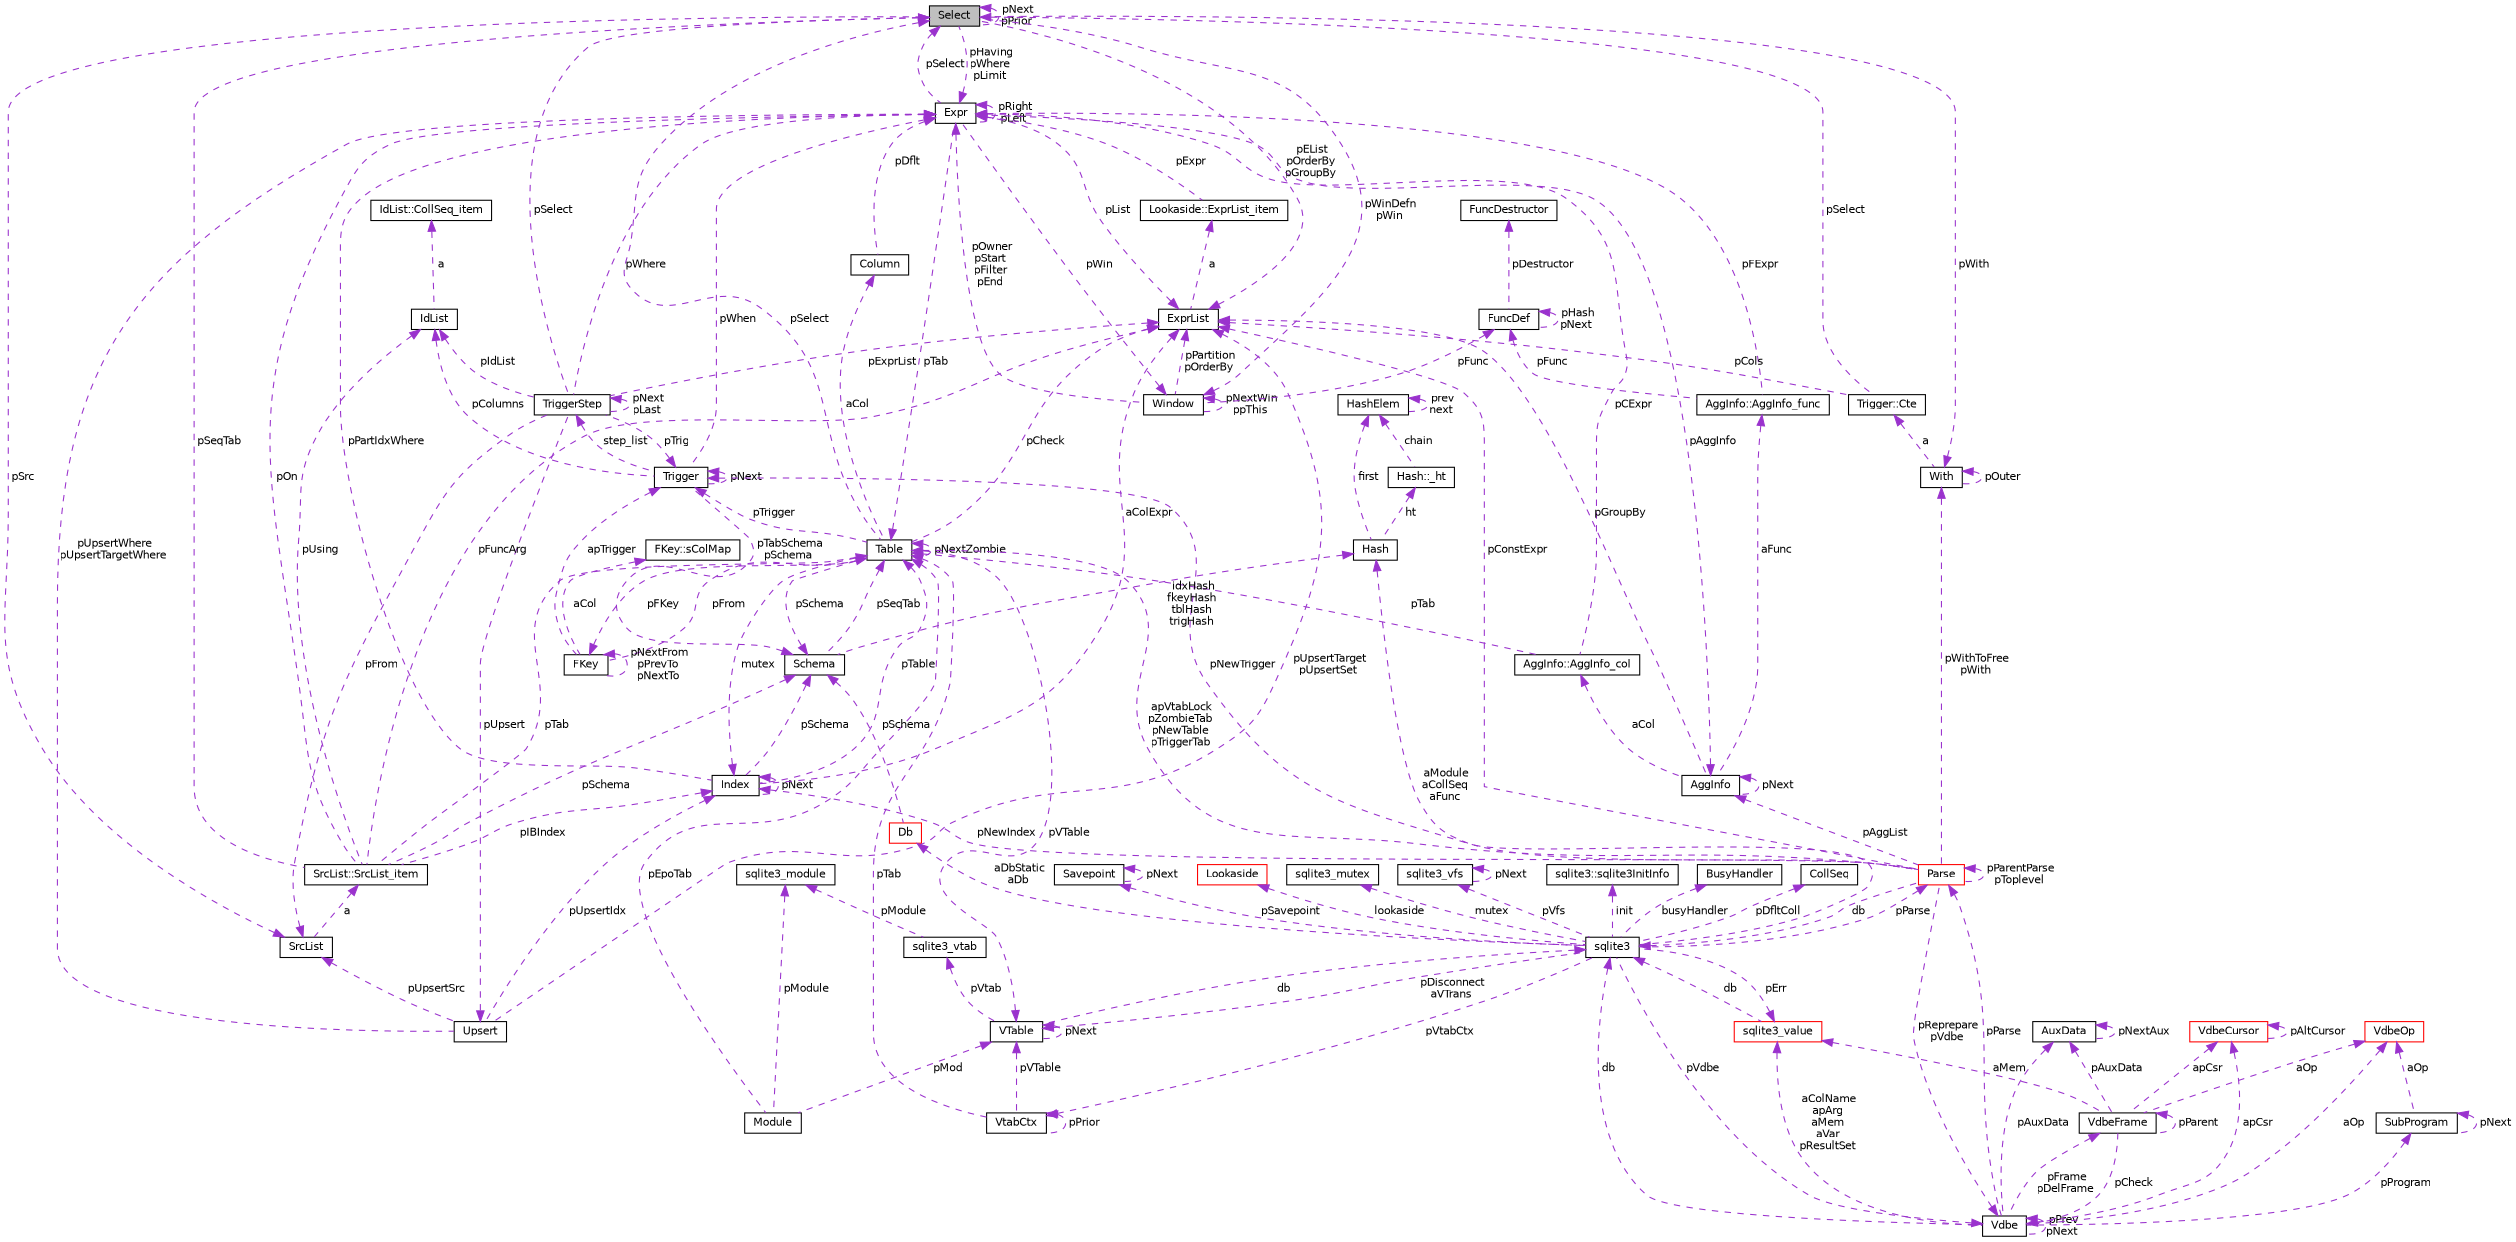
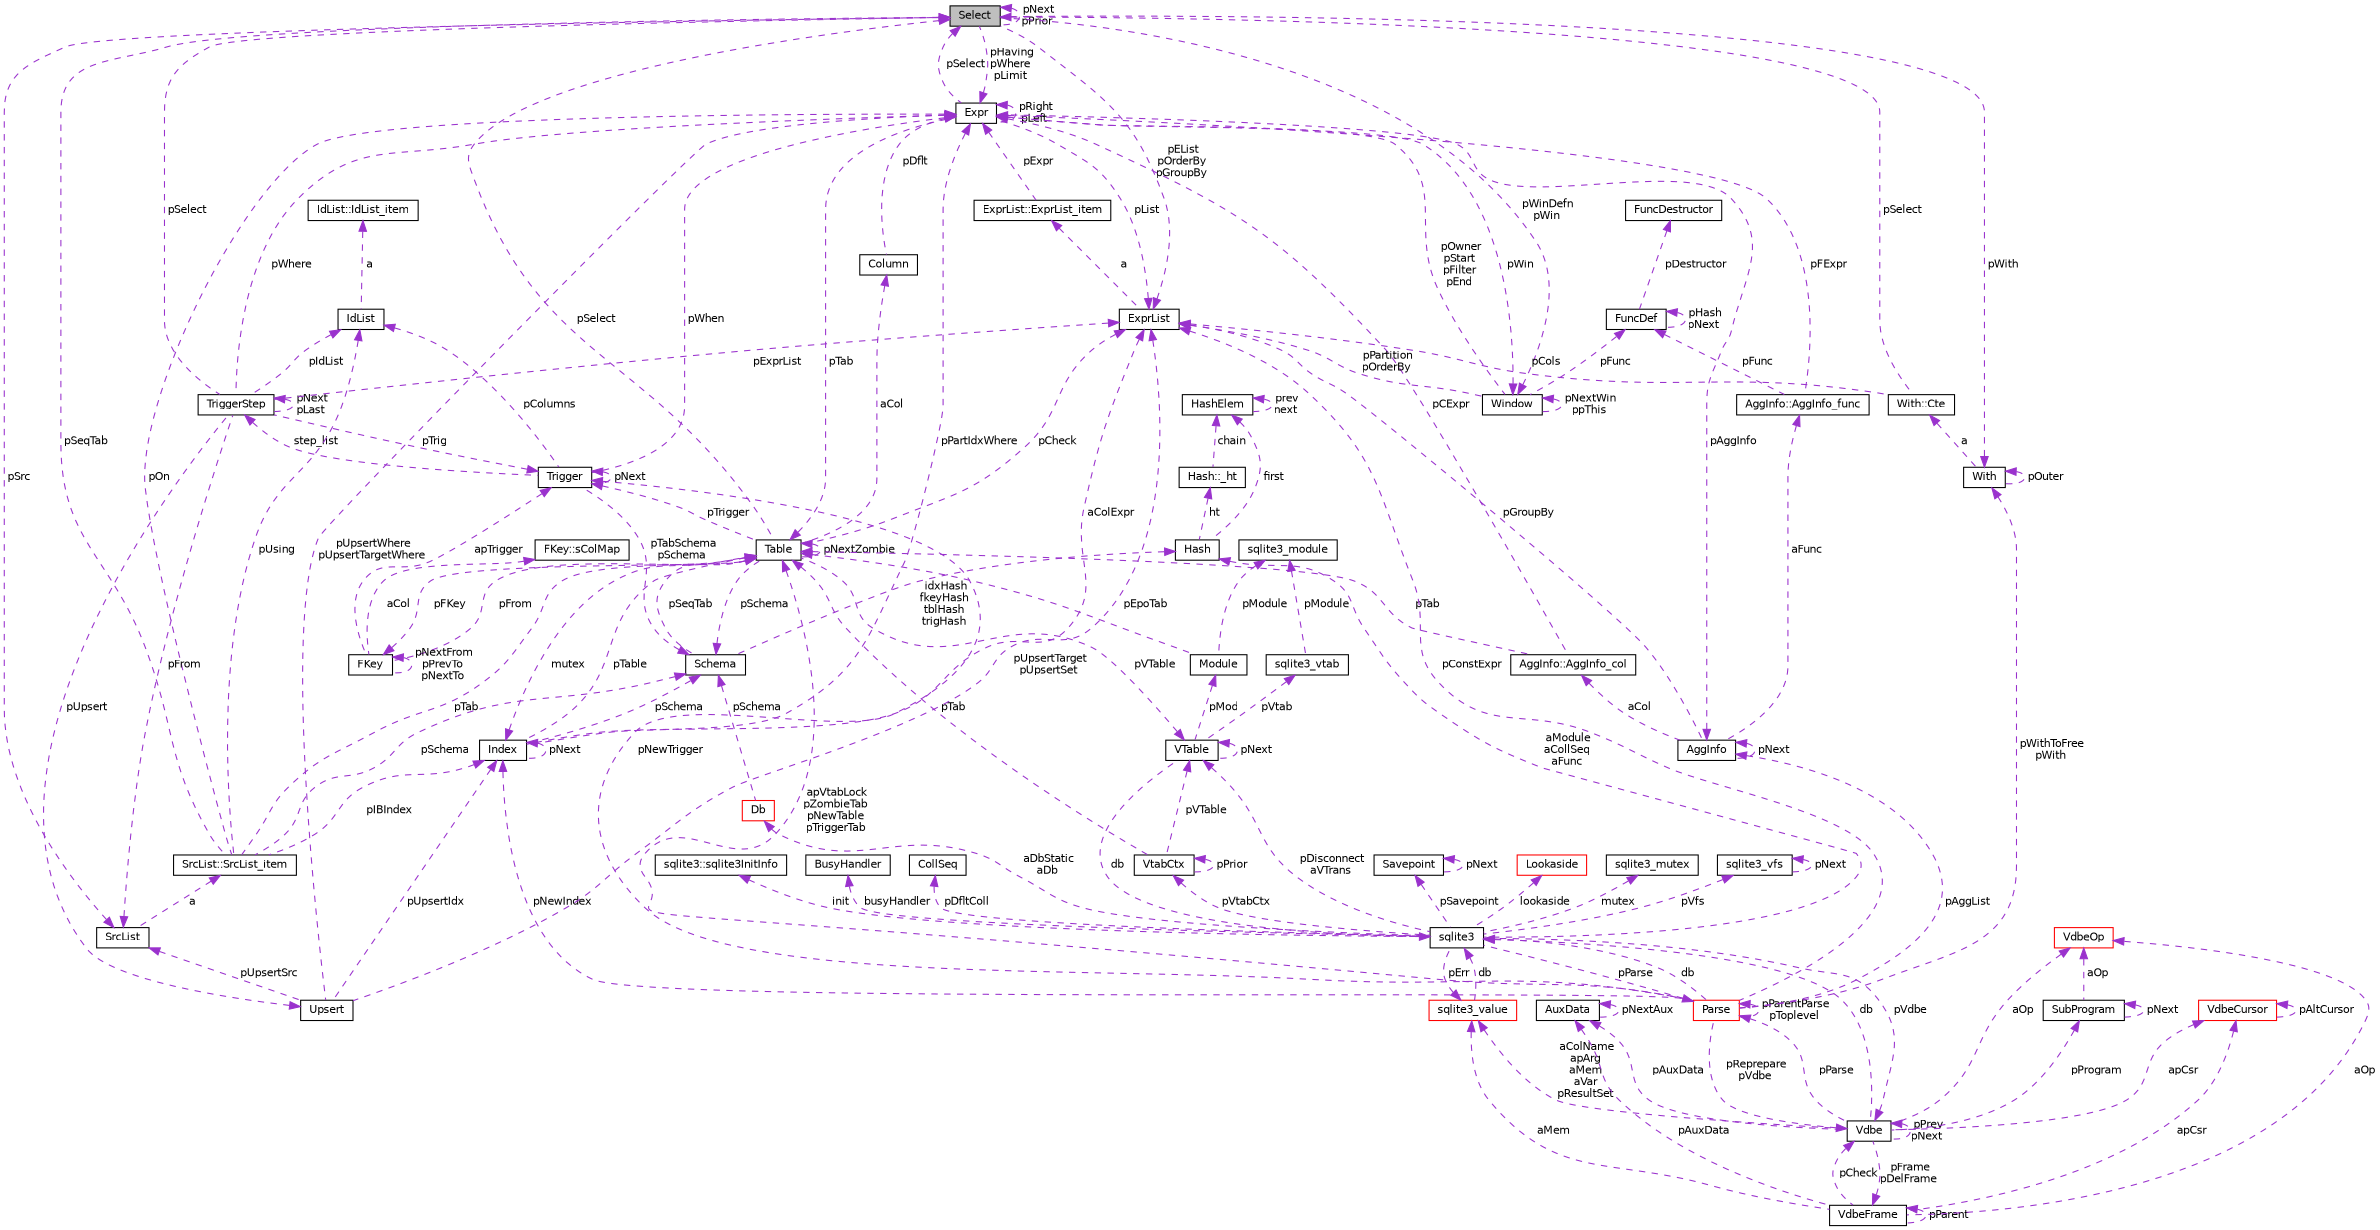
node "IdList::CollSeq_item": label "IdList::CollSeq_item" -> "IdList::IdList_item"
node "Lookaside::ExprList_item": label "Lookaside::ExprList_item" -> "ExprList::ExprList_item"
node "Trigger::Cte": label "Trigger::Cte" -> "With::Cte"
edge "SrcList::SrcList_item" -> "ExprList": removed, label "pFuncArg"
edge "Module" -> "VTable": reversed
